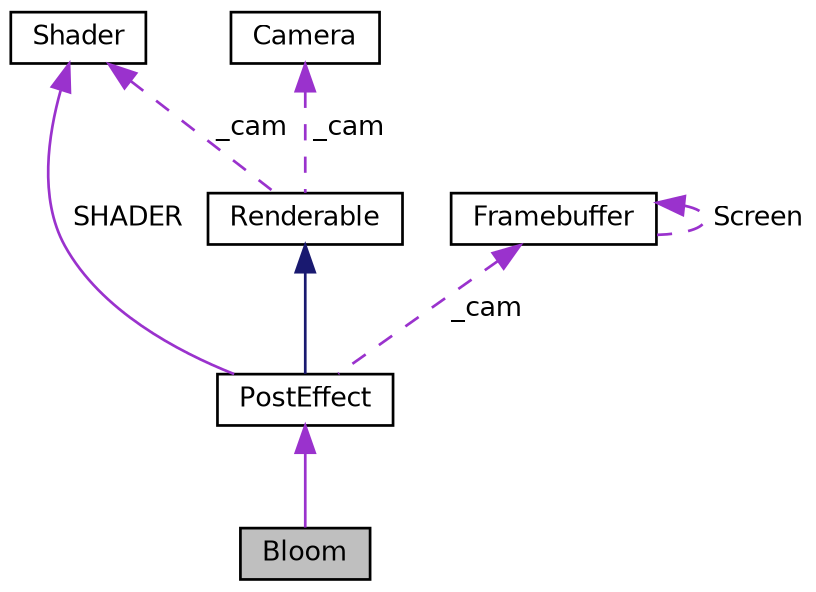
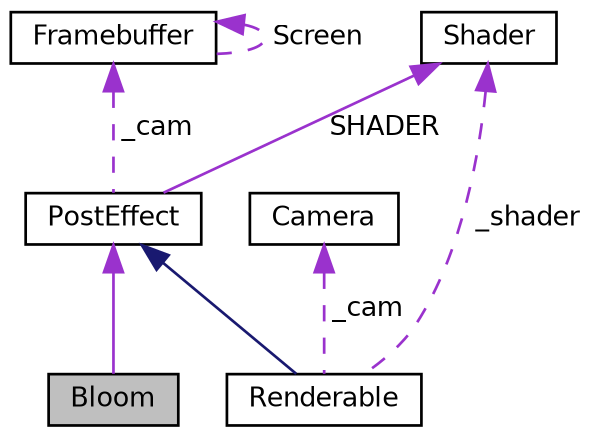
edge "Renderable" -> "Shader": label " _cam" -> " _shader"
edge "PostEffect" -> "Renderable": reversed
